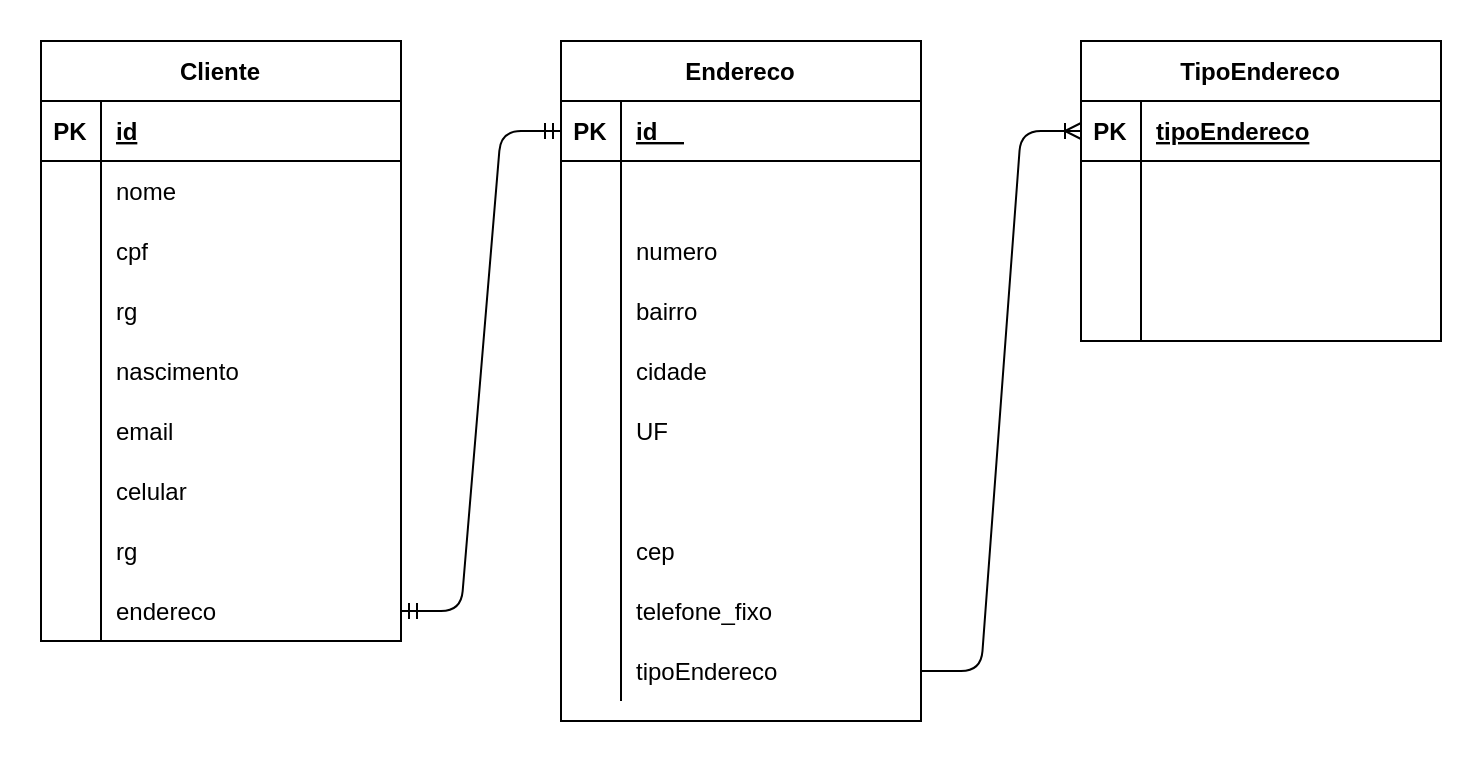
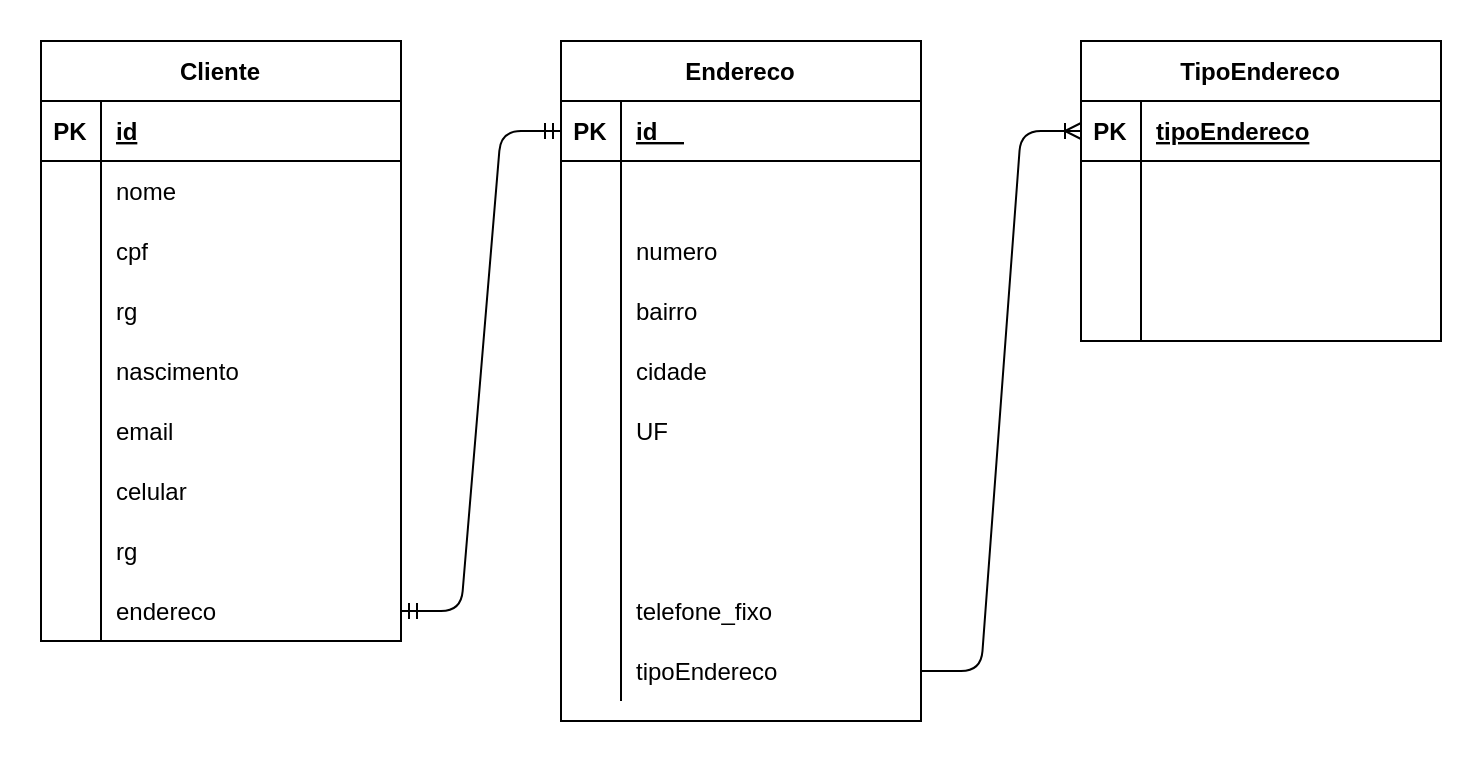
node "cep": removed
